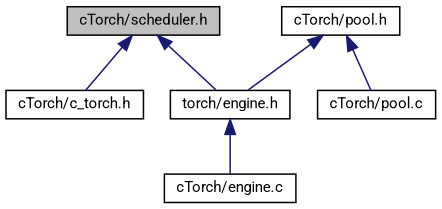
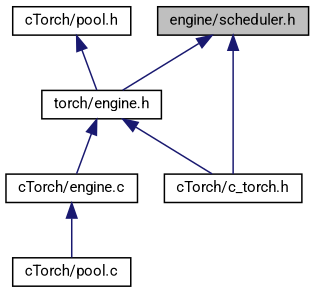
node "cTorch/scheduler.h": label "cTorch/scheduler.h" -> "engine/scheduler.h"
edge "cTorch/pool.c" -> "cTorch/pool.h": now "cTorch/pool.c" -> "cTorch/engine.c"
edge "cTorch/c_torch.h" -> "torch/engine.h": added
